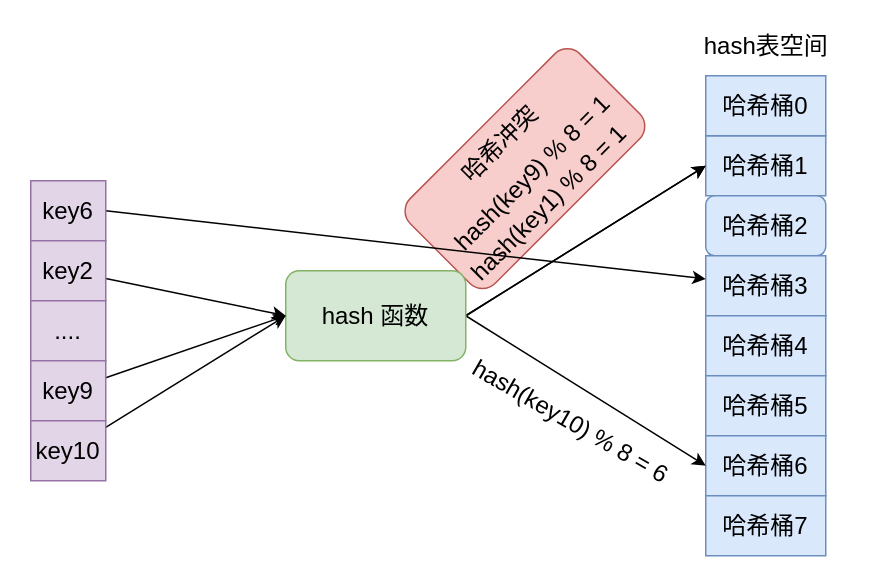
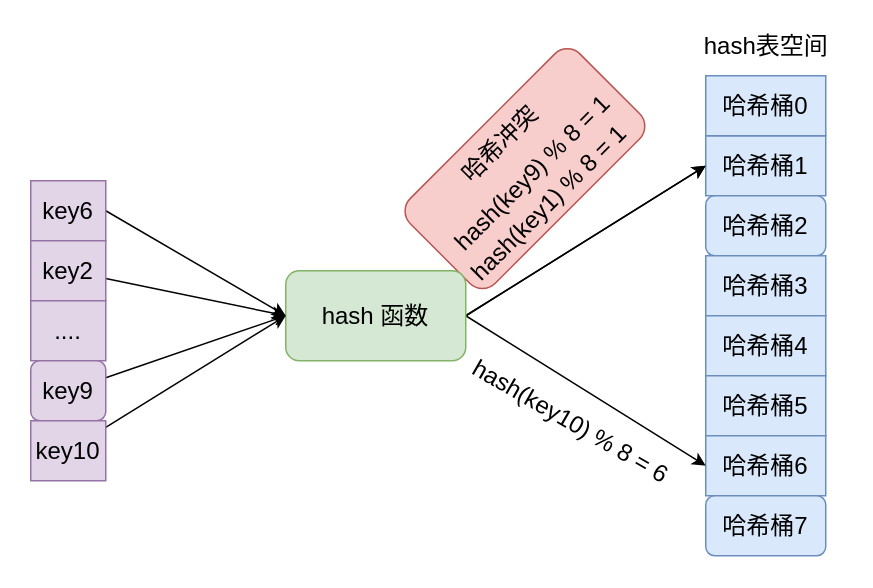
edge "key6" -> "哈希桶3": now "key6" -> "hash 函数"
node "key9": shape rectangle -> rounded rectangle
node "哈希桶7": shape rectangle -> rounded rectangle
